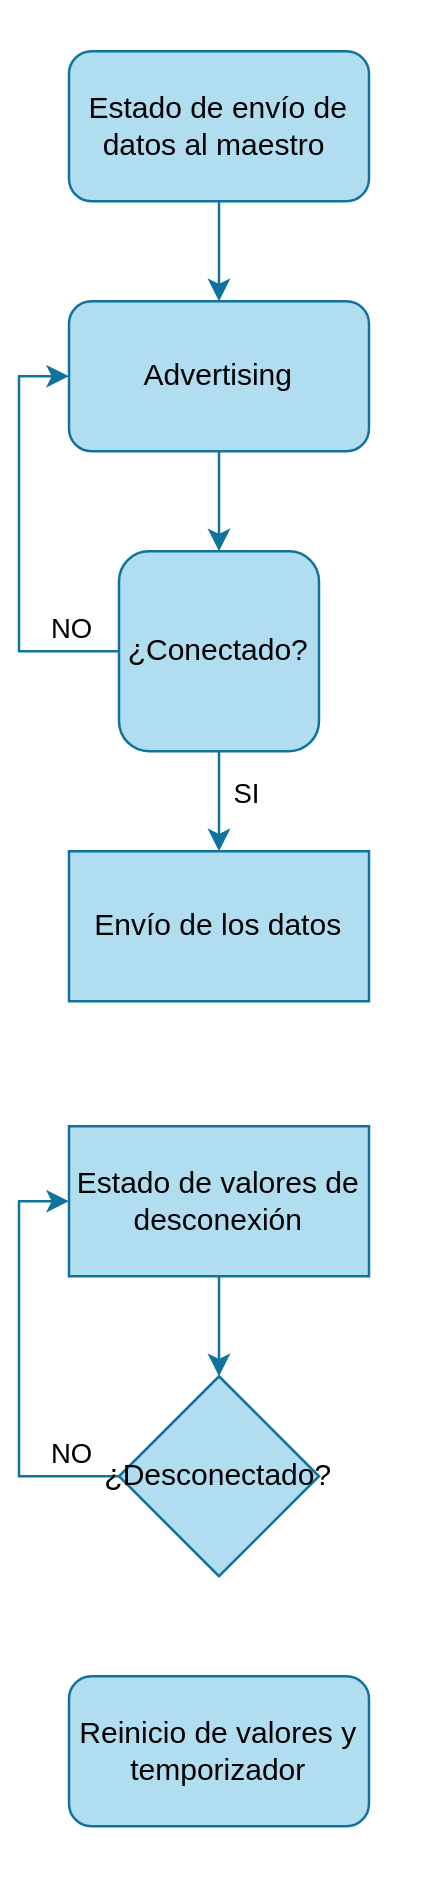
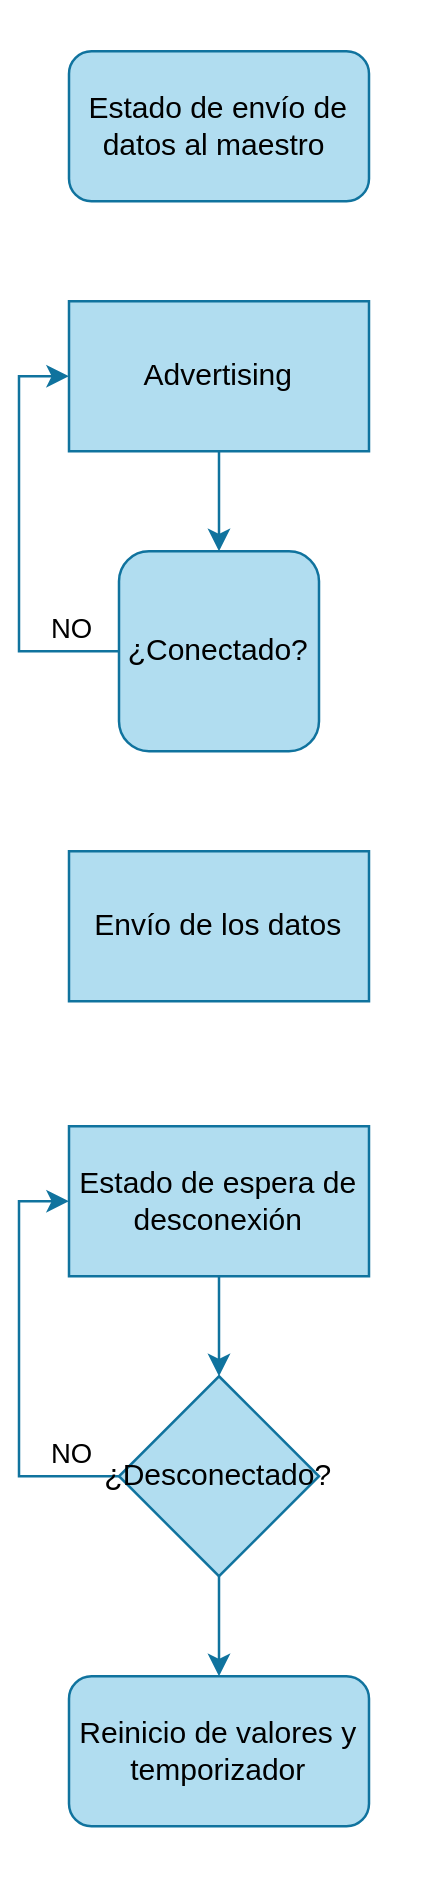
edge "Estado de envío de datos al maestro" -> "Advertising": removed
node "Advertising": shape rounded rectangle -> rectangle
edge "¿Conectado?" -> "Envío de los datos": removed, label "SI"
node "Estado de valores de desconexión": label "Estado de valores de desconexión" -> "Estado de espera de desconexión"
edge "¿Desconectado?" -> "Reinicio de valores y temporizador": added
